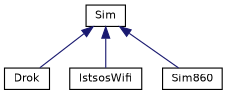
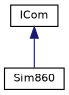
node "Sim": label "Sim" -> "ICom"
node "Drok": removed
node "IstsosWifi": removed
